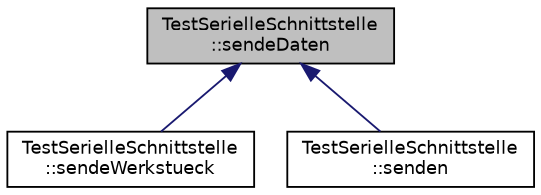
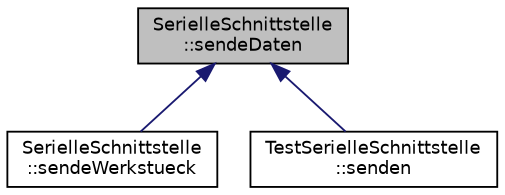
node "TestSerielleSchnittstelle ::sendeDaten": label "TestSerielleSchnittstelle ::sendeDaten" -> "SerielleSchnittstelle ::sendeDaten"
node "TestSerielleSchnittstelle ::sendeWerkstueck": label "TestSerielleSchnittstelle ::sendeWerkstueck" -> "SerielleSchnittstelle ::sendeWerkstueck"
